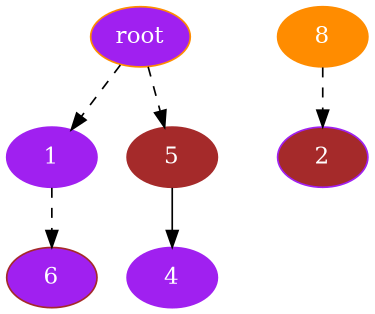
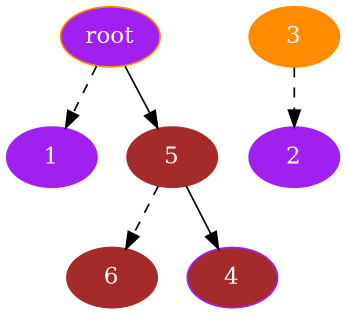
node "8": label "8" -> "3"
edge "root" -> "5": style dashed -> solid
node "2": fillcolor brown -> purple
edge "1" -> "6": now "5" -> "6"
node "6": fillcolor purple -> brown
node "4": fillcolor purple -> brown
